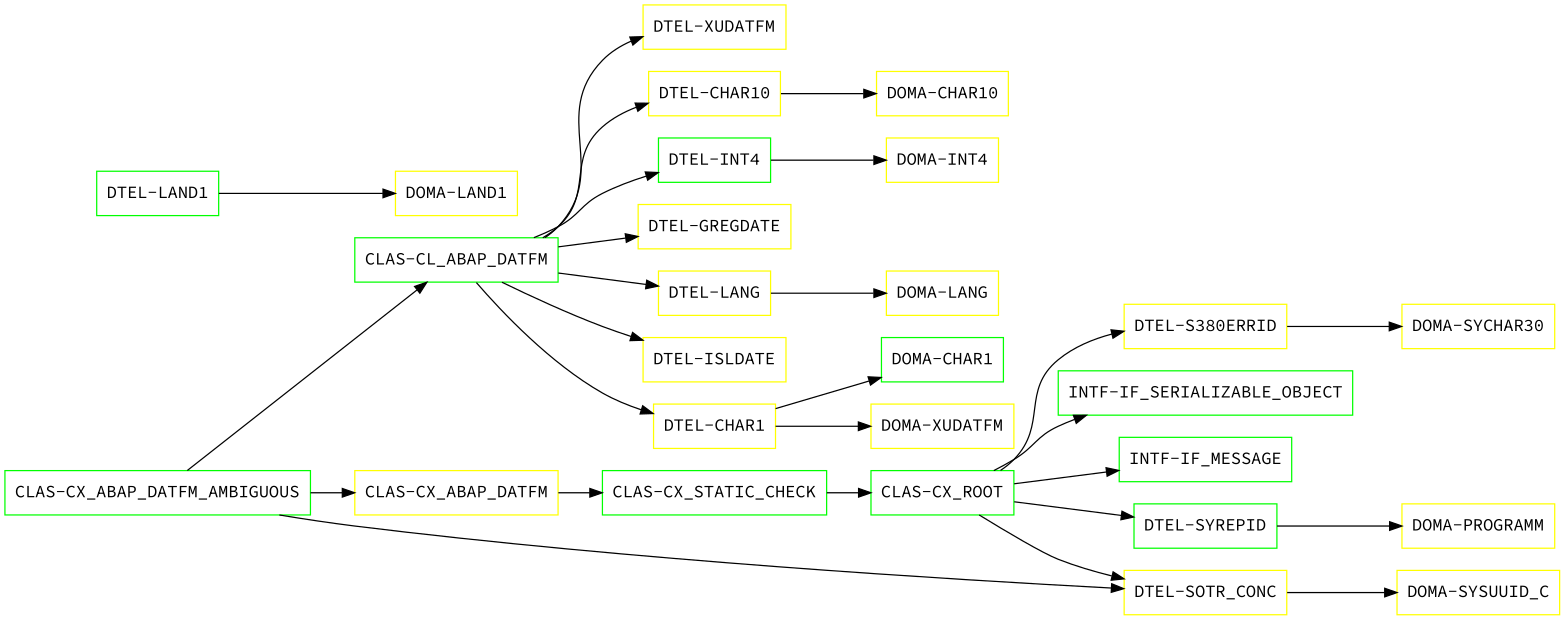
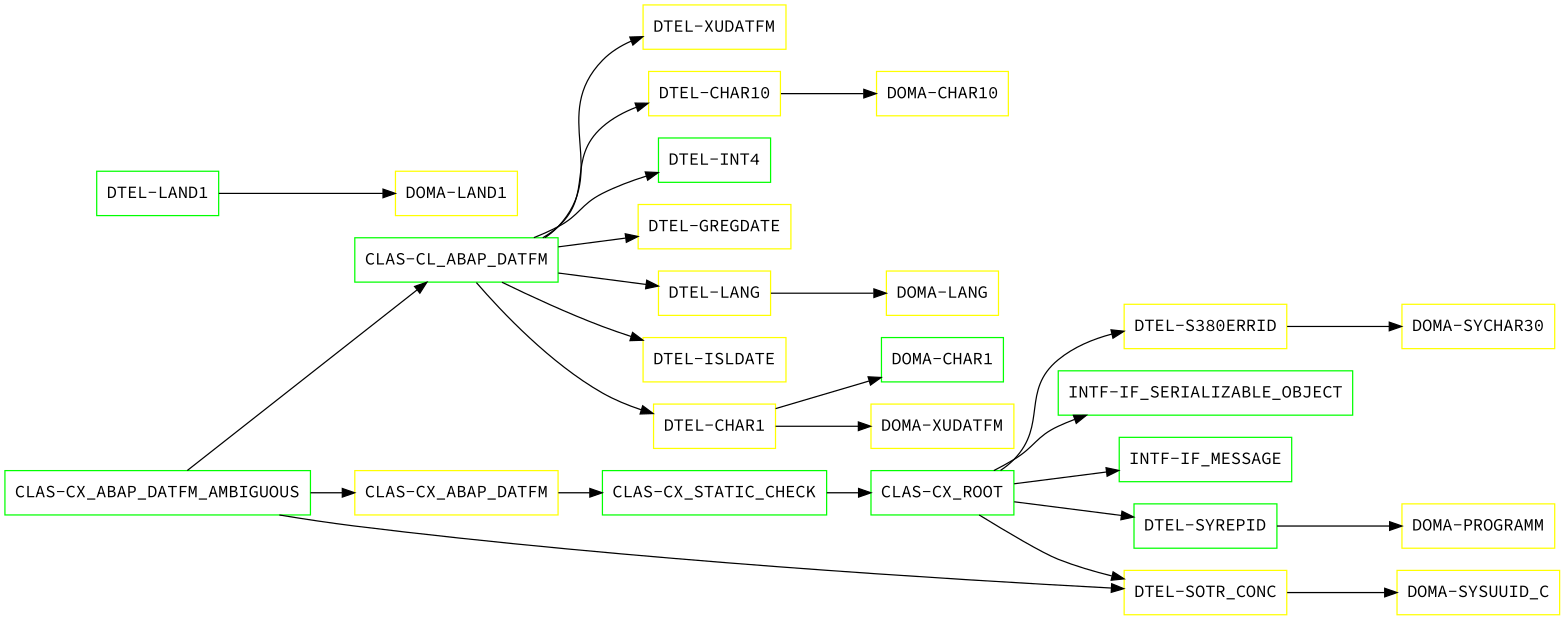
node "DOMA-INT4": removed
